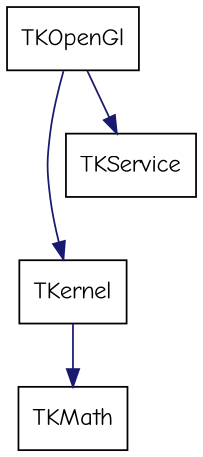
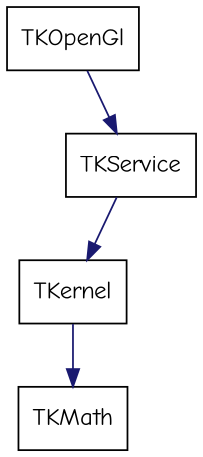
edge "TKOpenGl" -> "TKernel": now "TKService" -> "TKernel"
